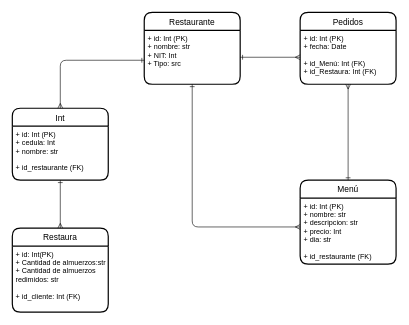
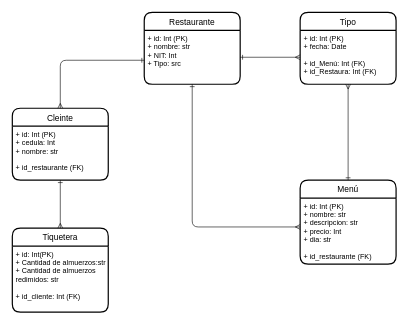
node "Pedidos": label "Pedidos" -> "Tipo"
node "Int": label "Int" -> "Cleinte"
node "Restaura": label "Restaura" -> "Tiquetera"
